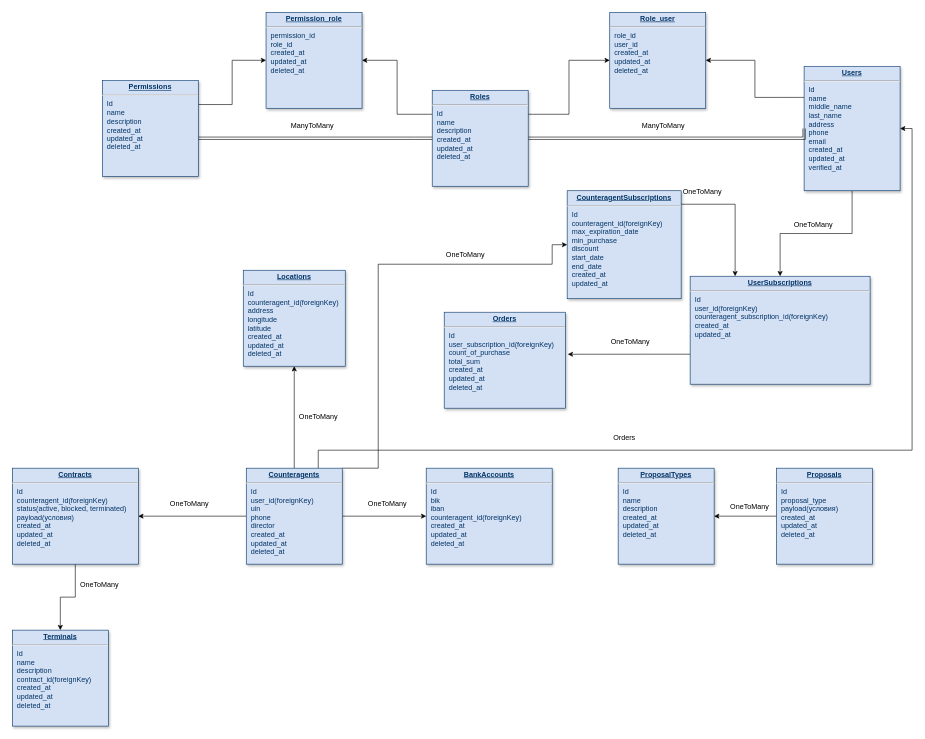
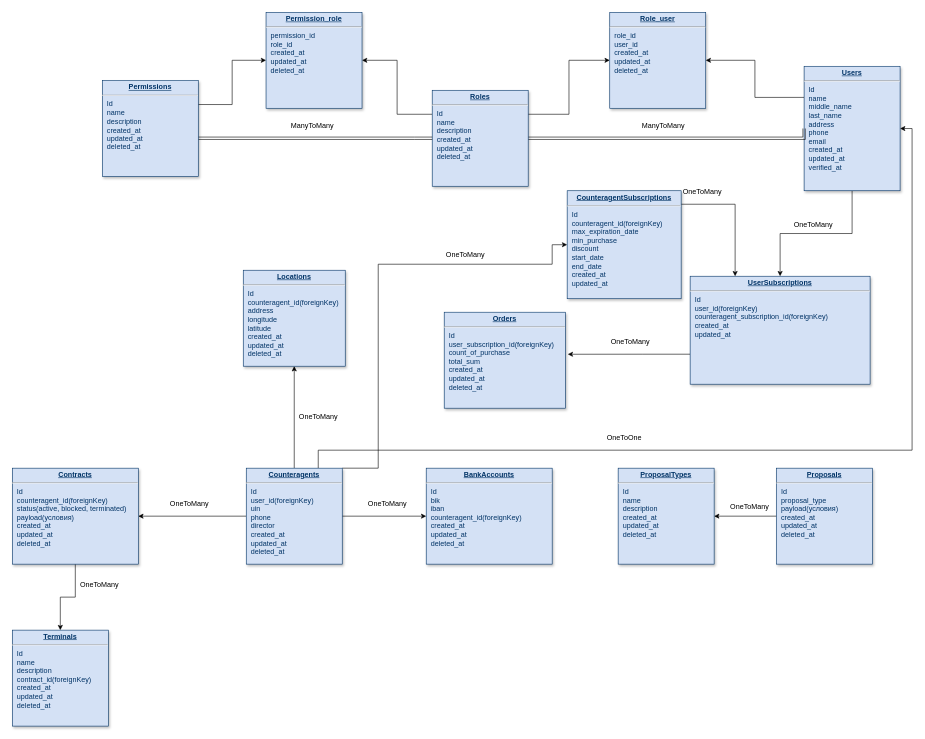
node "Orders": label "Orders" -> "OneToOne"
